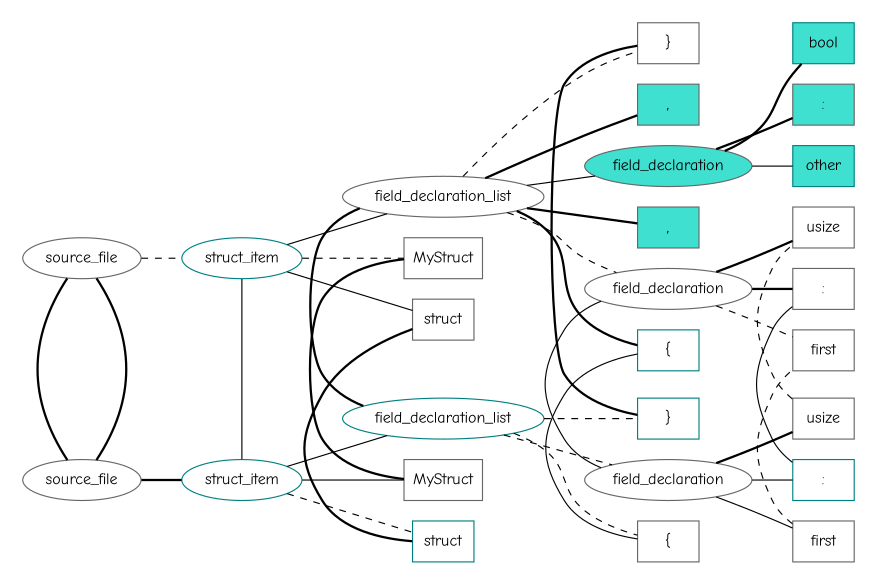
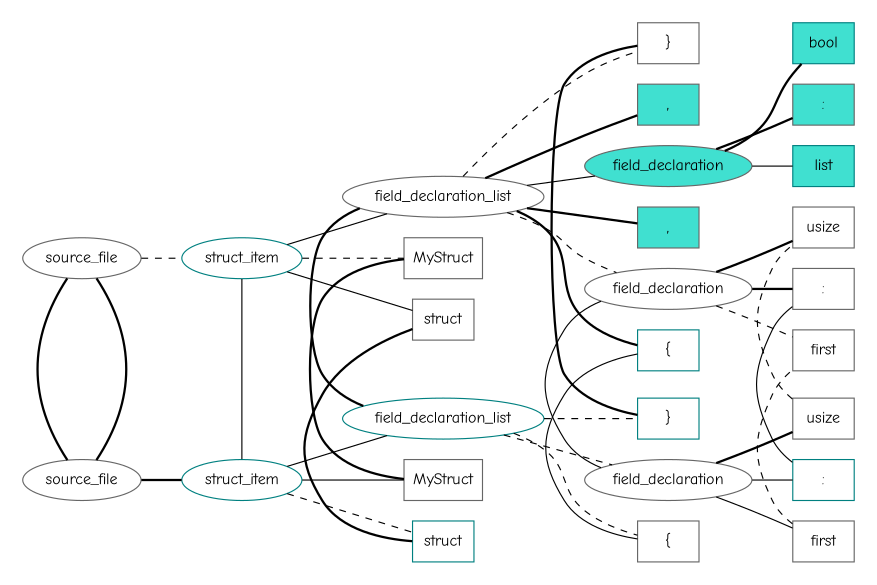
node "other": label "other" -> "list"
